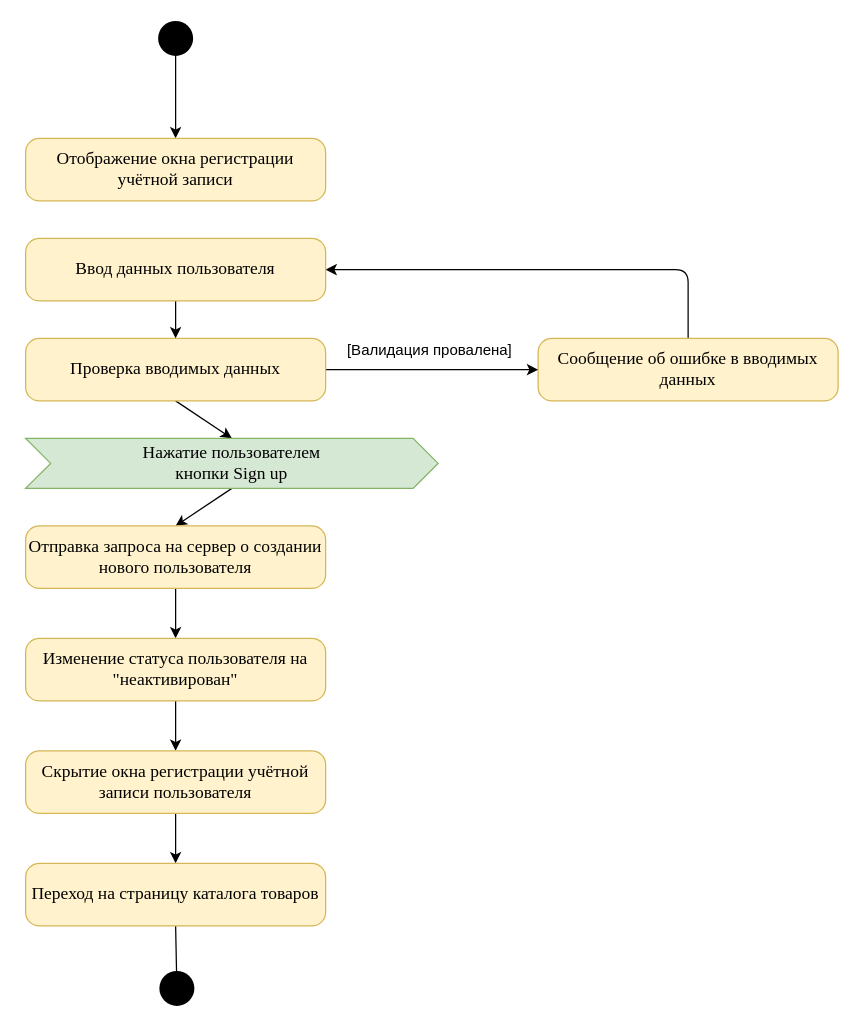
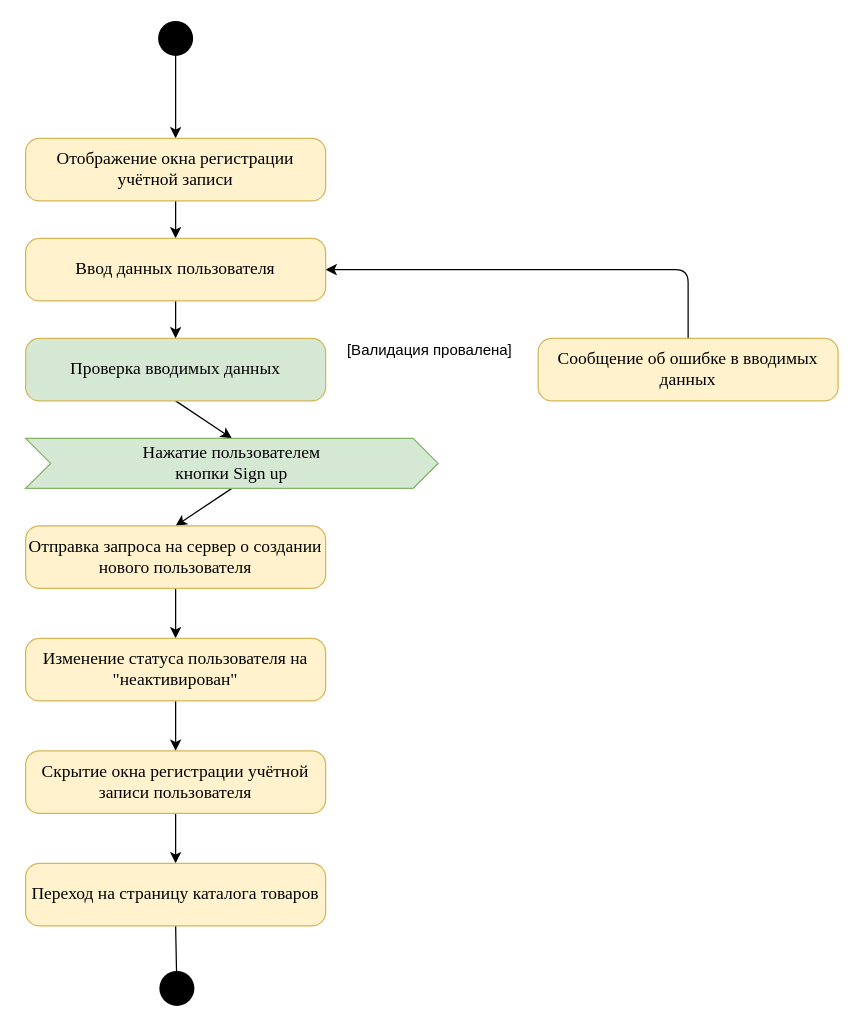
edge "Отображение окна регистрации учётной записи" -> "Ввод данных пользователя": added
node "Проверка вводимых данных": fillcolor #fff2cc -> #d5e8d4
edge "Проверка вводимых данных" -> "Сообщение об ошибке в вводимых данных": removed
